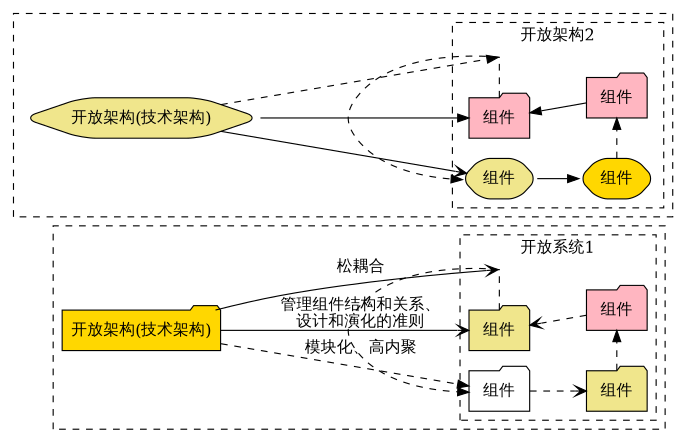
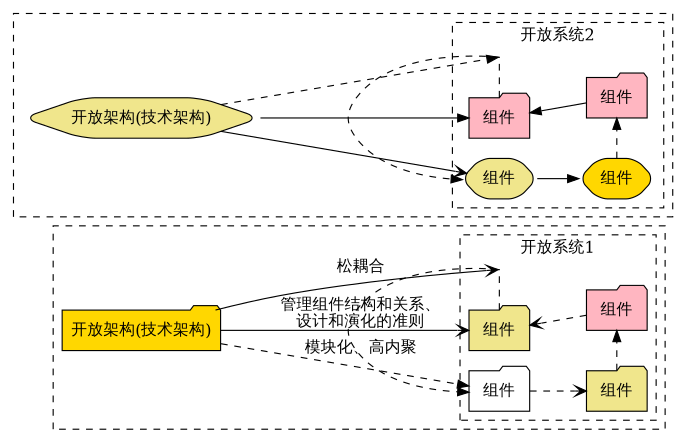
cluster "开放架构2": label "开放架构2" -> "开放系统2"
